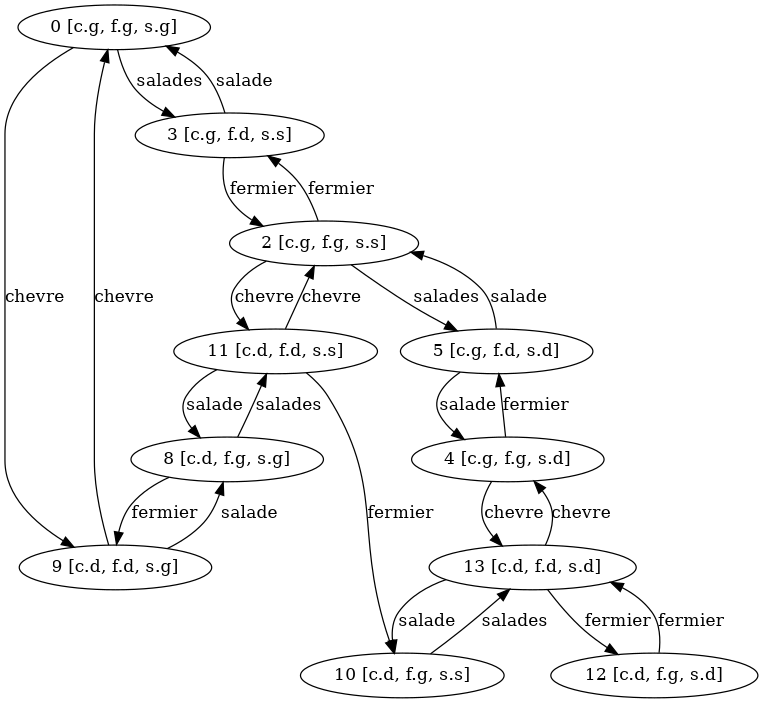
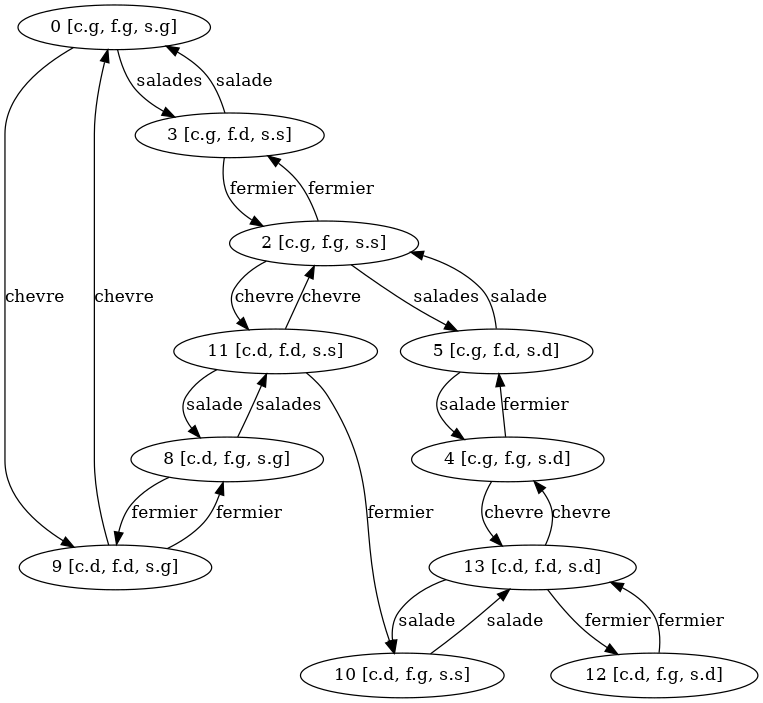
edge "9 [c.d, f.d, s.g]" -> "8 [c.d, f.g, s.g]": label "salade" -> "fermier"
edge "10 [c.d, f.g, s.s]" -> "13 [c.d, f.d, s.d]": label "salades" -> "salade"
